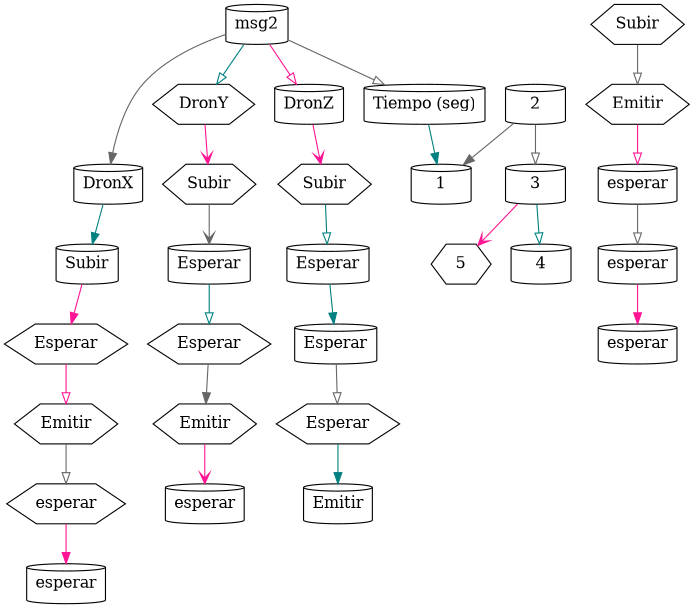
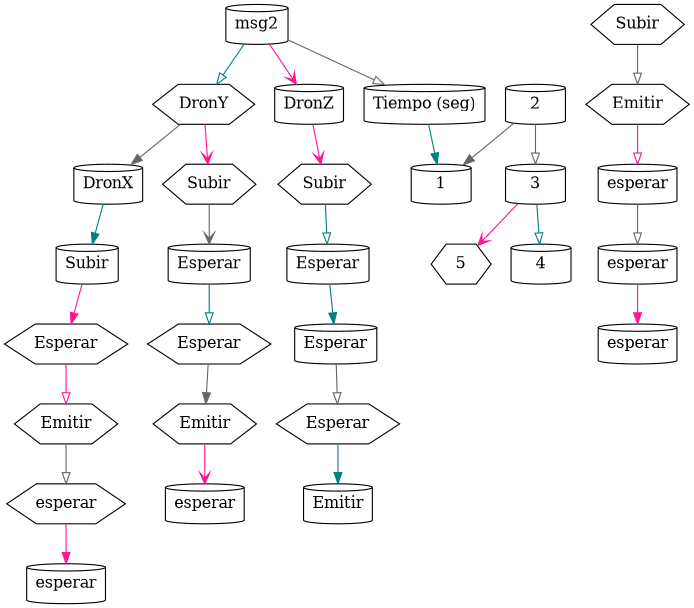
edge "msg2" -> "DronZ": arrowhead onormal -> vee
edge "msg2" -> "DronX": now "DronY" -> "DronX"
